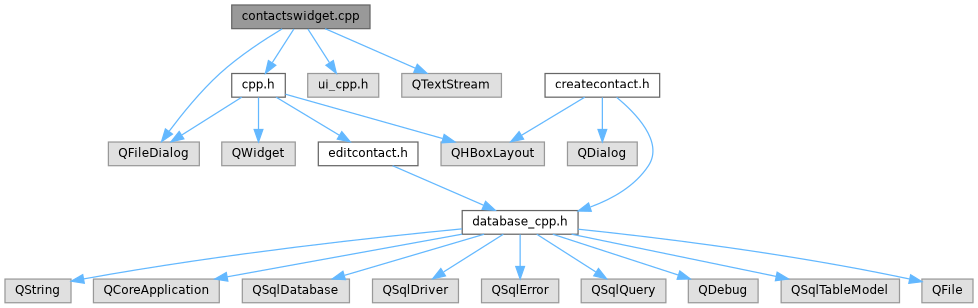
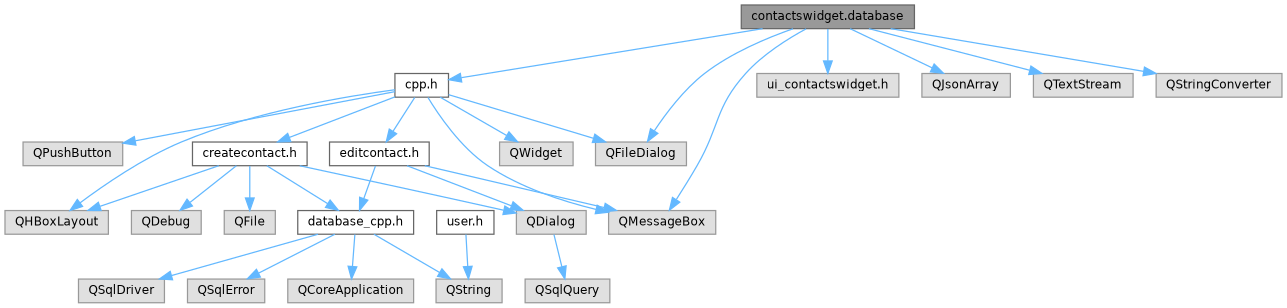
node "contactswidget.cpp": label "contactswidget.cpp" -> "contactswidget.database"
node "ui_cpp.h": label "ui_cpp.h" -> "ui_contactswidget.h"
node "QJsonArray": added
node "QStringConverter": added
edge "cpp.h" -> "createcontact.h": added
node "QPushButton": added
edge "editcontact.h" -> "QDialog": added
node "user.h": added
node "QMessageBox": added
edge "database_cpp.h" -> "QFile": now "createcontact.h" -> "QFile"
edge "database_cpp.h" -> "QSqlQuery": now "QDialog" -> "QSqlQuery"
edge "database_cpp.h" -> "QDebug": now "createcontact.h" -> "QDebug"
node "QSqlDatabase": removed
node "QSqlTableModel": removed
